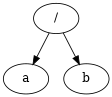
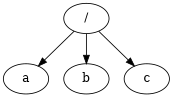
node "c": added
